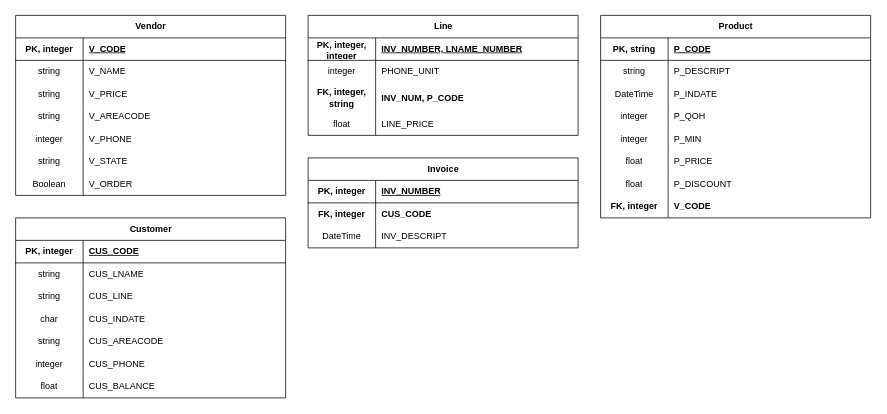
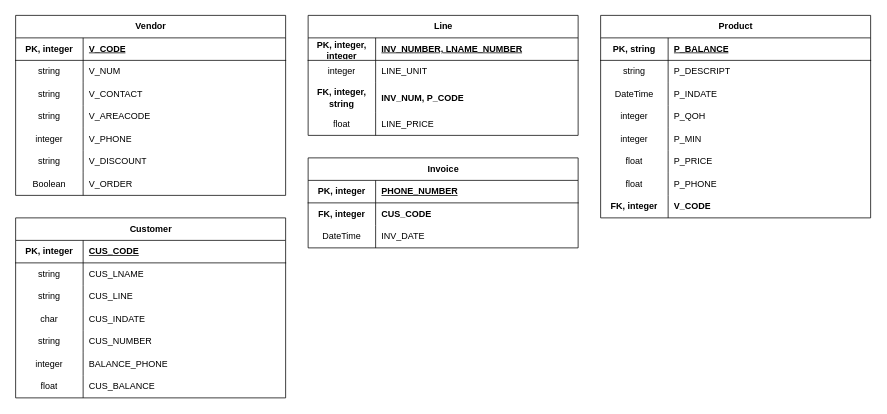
node "P_CODE": label "P_CODE" -> "P_BALANCE"
node "V_NAME": label "V_NAME" -> "V_NUM"
node "PHONE_UNIT": label "PHONE_UNIT" -> "LINE_UNIT"
node "V_PRICE": label "V_PRICE" -> "V_CONTACT"
node "V_STATE": label "V_STATE" -> "V_DISCOUNT"
node "P_DISCOUNT": label "P_DISCOUNT" -> "P_PHONE"
node "INV_NUMBER": label "INV_NUMBER" -> "PHONE_NUMBER"
node "INV_DESCRIPT": label "INV_DESCRIPT" -> "INV_DATE"
node "CUS_AREACODE": label "CUS_AREACODE" -> "CUS_NUMBER"
node "CUS_PHONE": label "CUS_PHONE" -> "BALANCE_PHONE"
